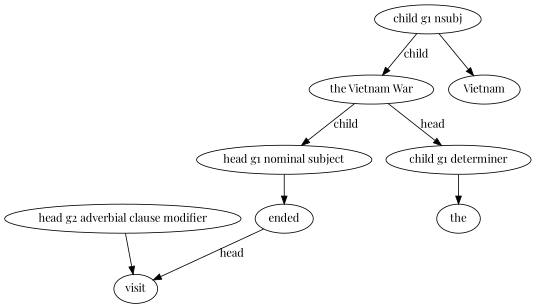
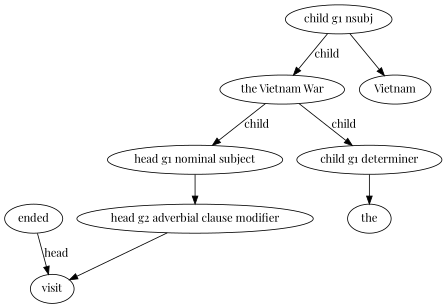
edge "the Vietnam War" -> "child g1 determiner": label "head" -> "child"
edge "head g1 nominal subject" -> "ended": now "head g1 nominal subject" -> "head g2 adverbial clause modifier"
